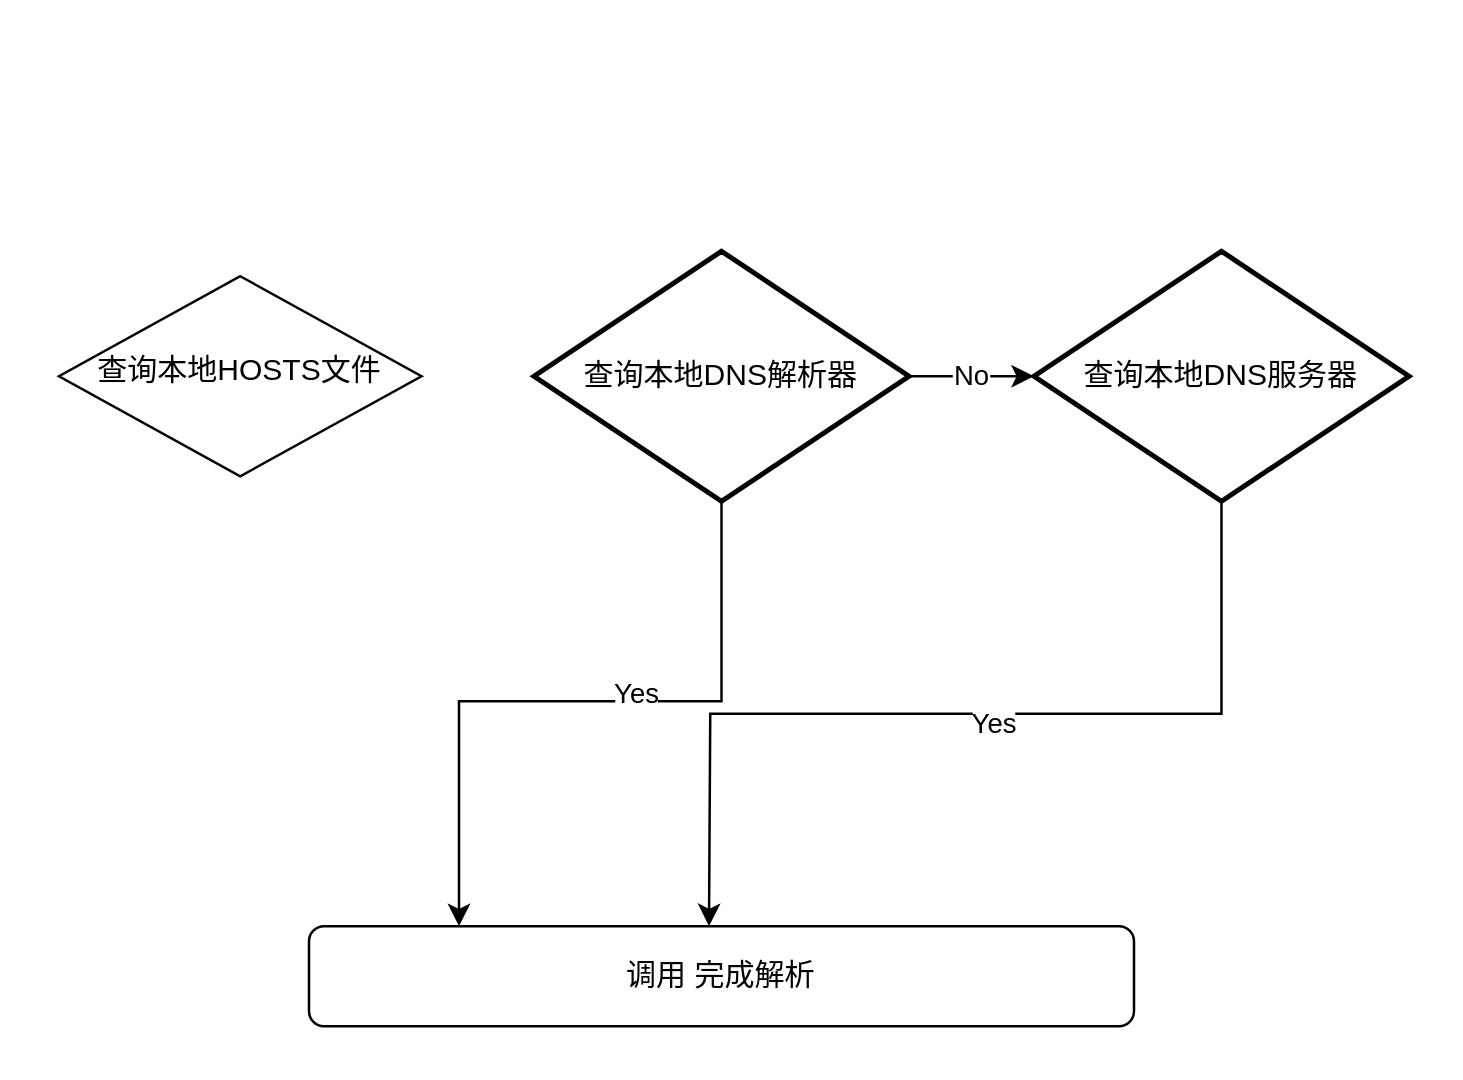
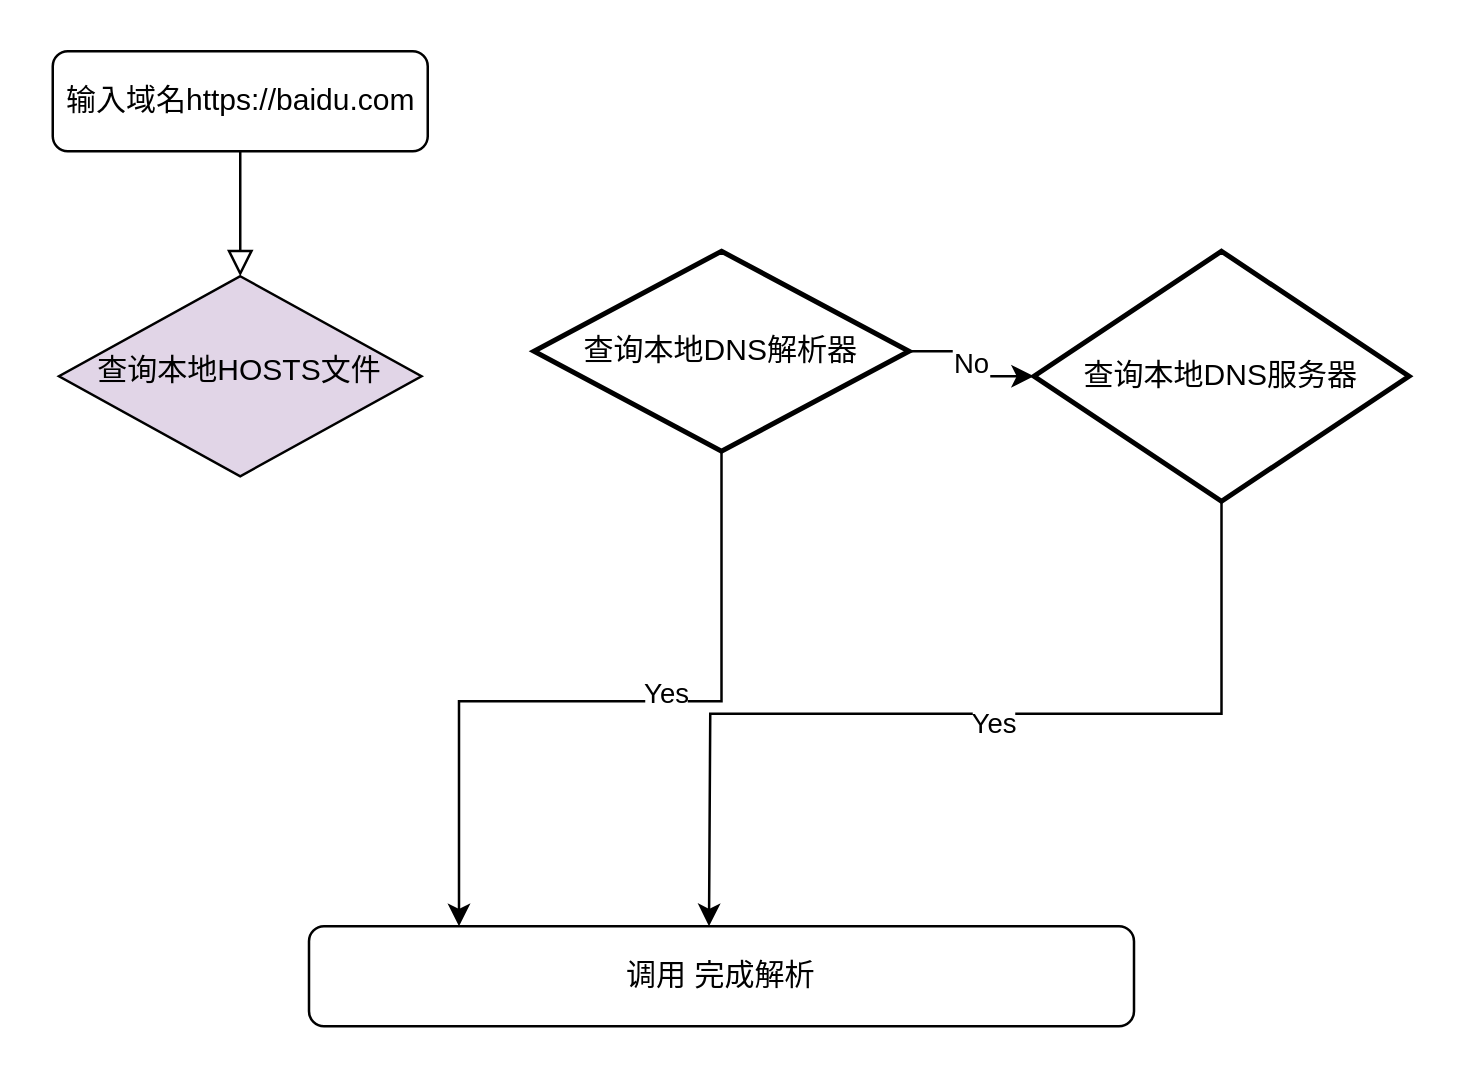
node "输入域名https://baidu.com": added
edge "输入域名https://baidu.com" -> "查询本地HOSTS文件": added
node "查询本地HOSTS文件": fillcolor #ffffff -> #e1d5e7
node "查询本地DNS解析器": size 375x250 -> 375x200
